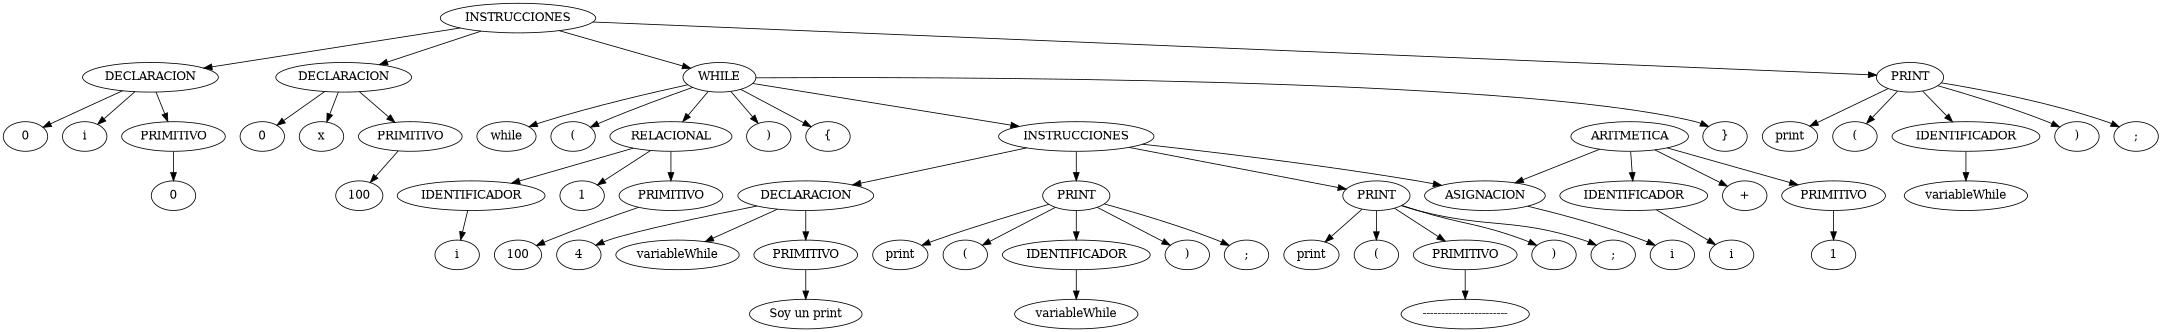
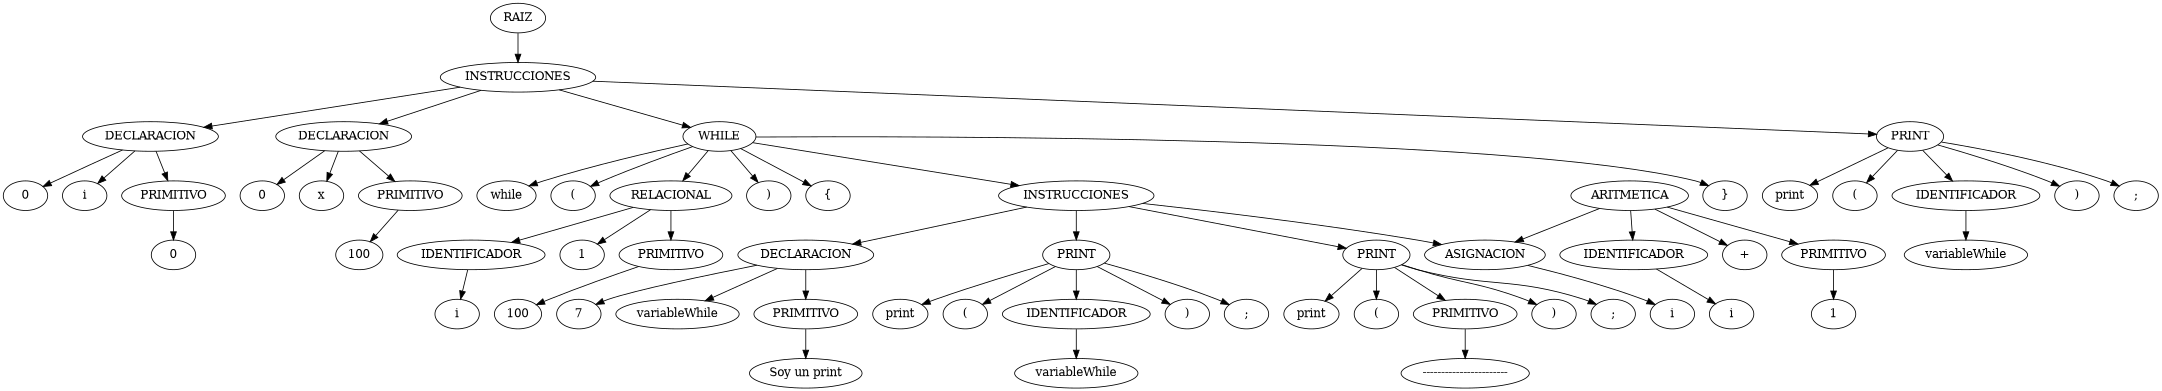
node "RAIZ": added
node "4": label "4" -> "7"
